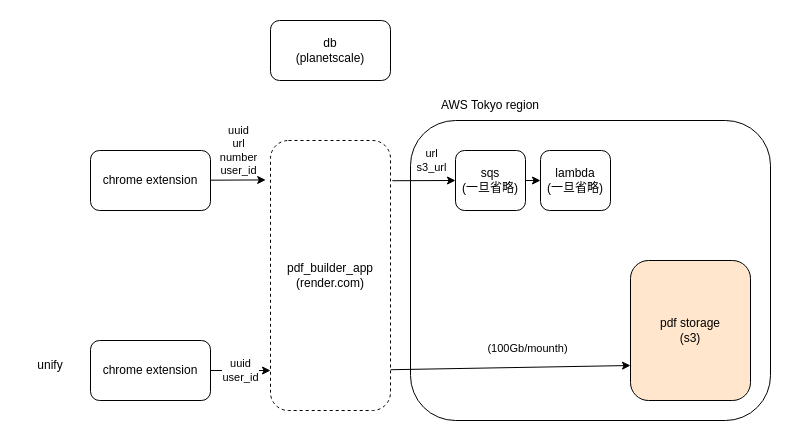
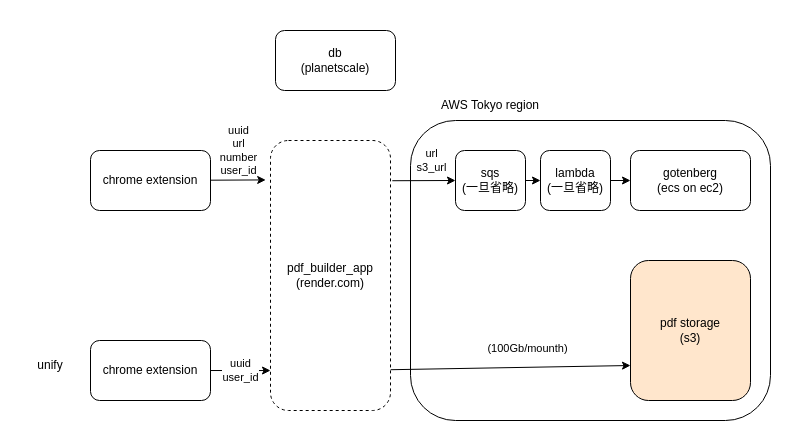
node "db (planetscale)": moved (331, 51) -> (336, 61)
edge "lambda (一旦省略)" -> "gotenberg (ecs on ec2)": added
node "gotenberg (ecs on ec2)": added
